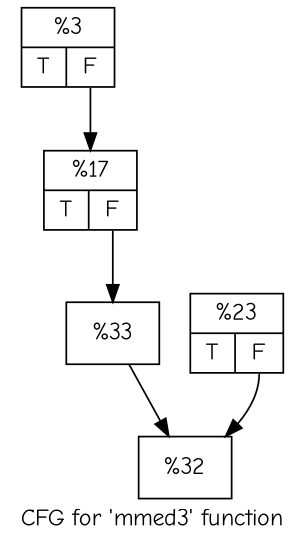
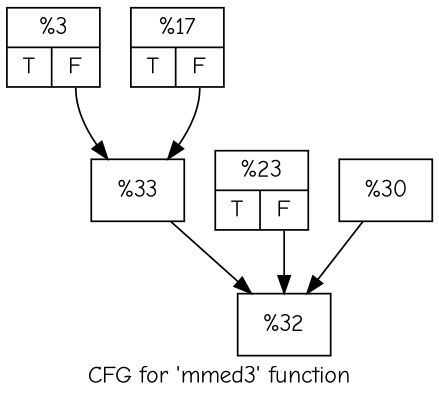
edge "%3" -> "%17": now "%3" -> "%33"
node "%30": added
